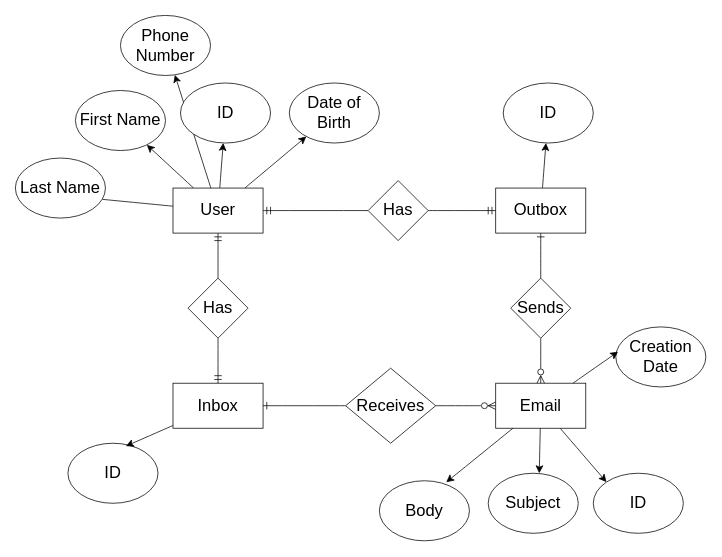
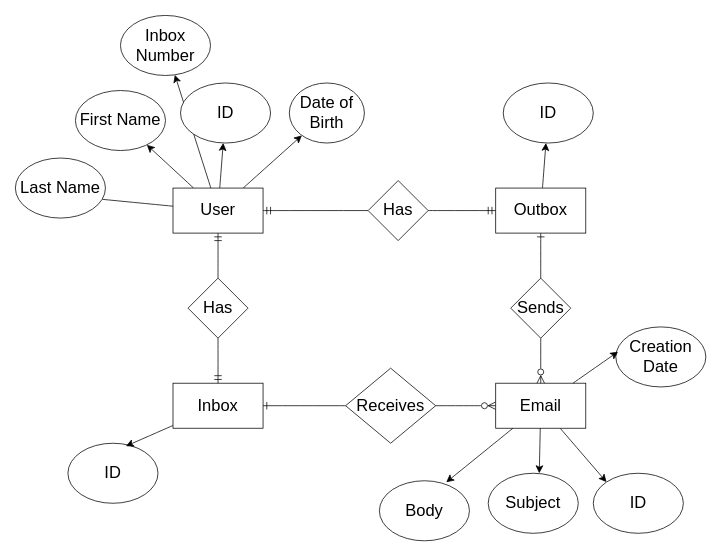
node "Phone Number": label "Phone Number" -> "Inbox Number"
node "Date of Birth": size 90x60 -> 75x60
